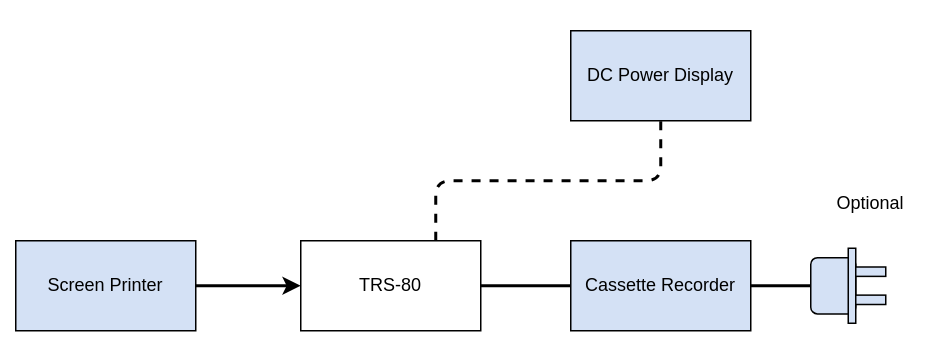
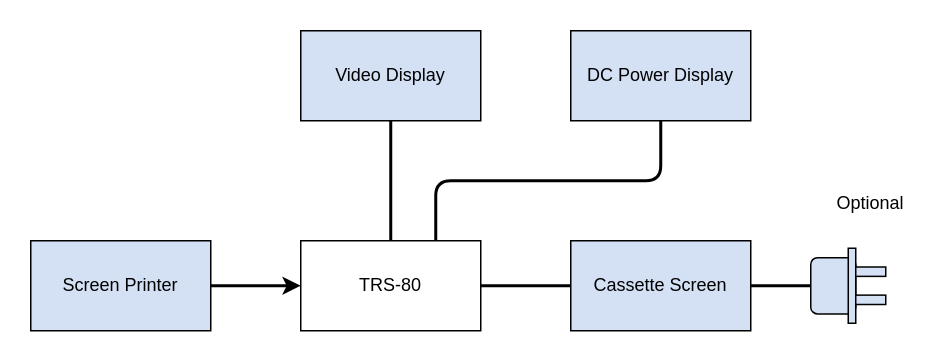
node "Video Display": added
edge "Video Display" -- "TRS-80": added
edge "DC Power Display" -- "TRS-80": style dashed -> solid
node "Screen Printer": moved (106, 286) -> (121, 286)
node "Cassette Recorder": label "Cassette Recorder" -> "Cassette Screen"
